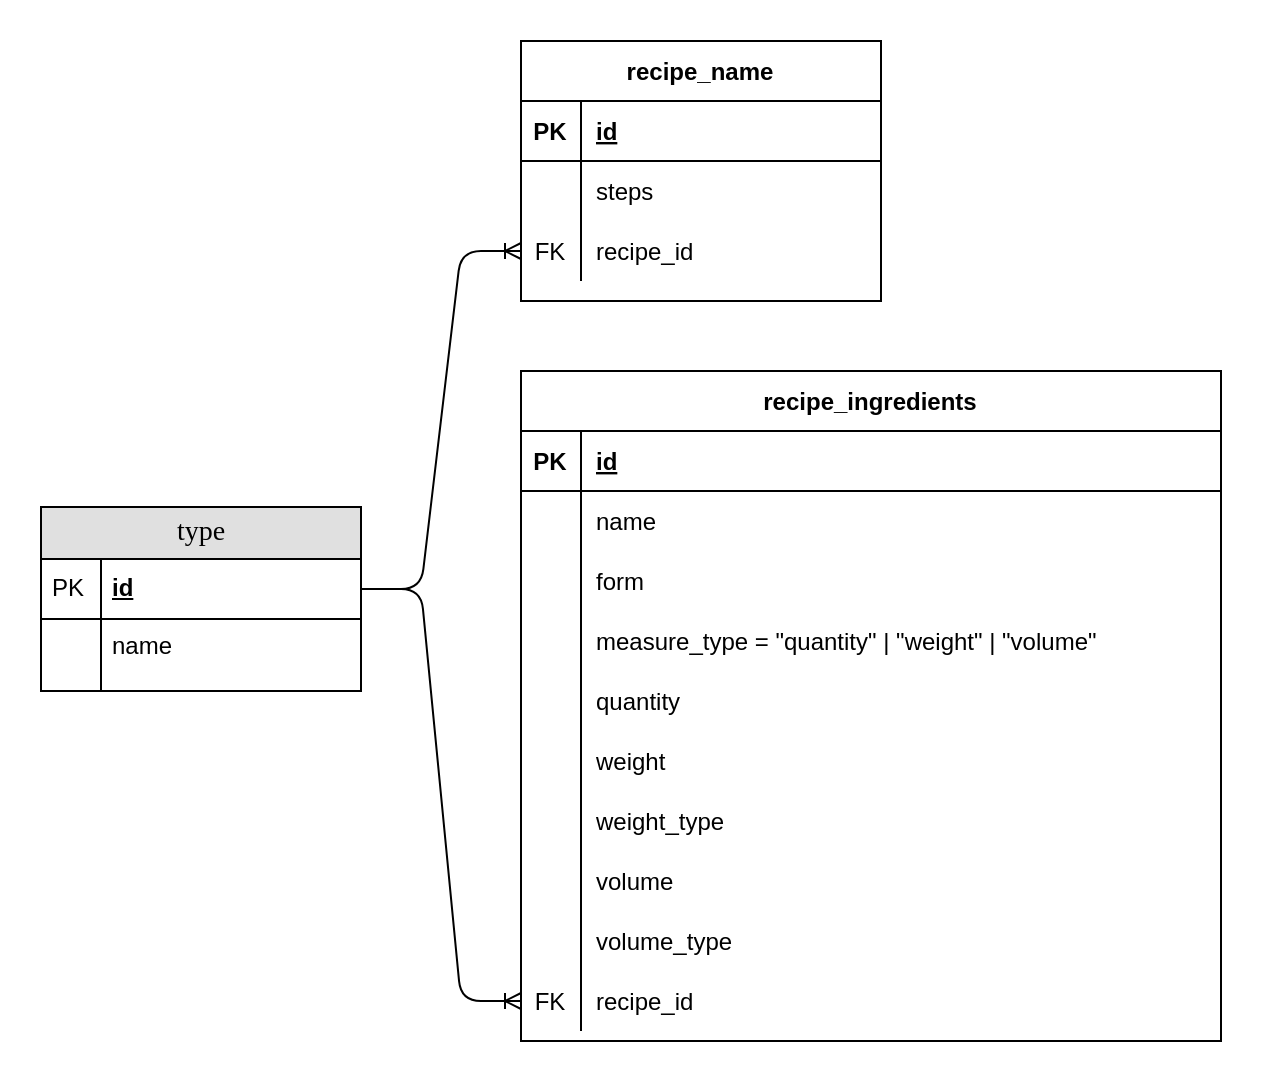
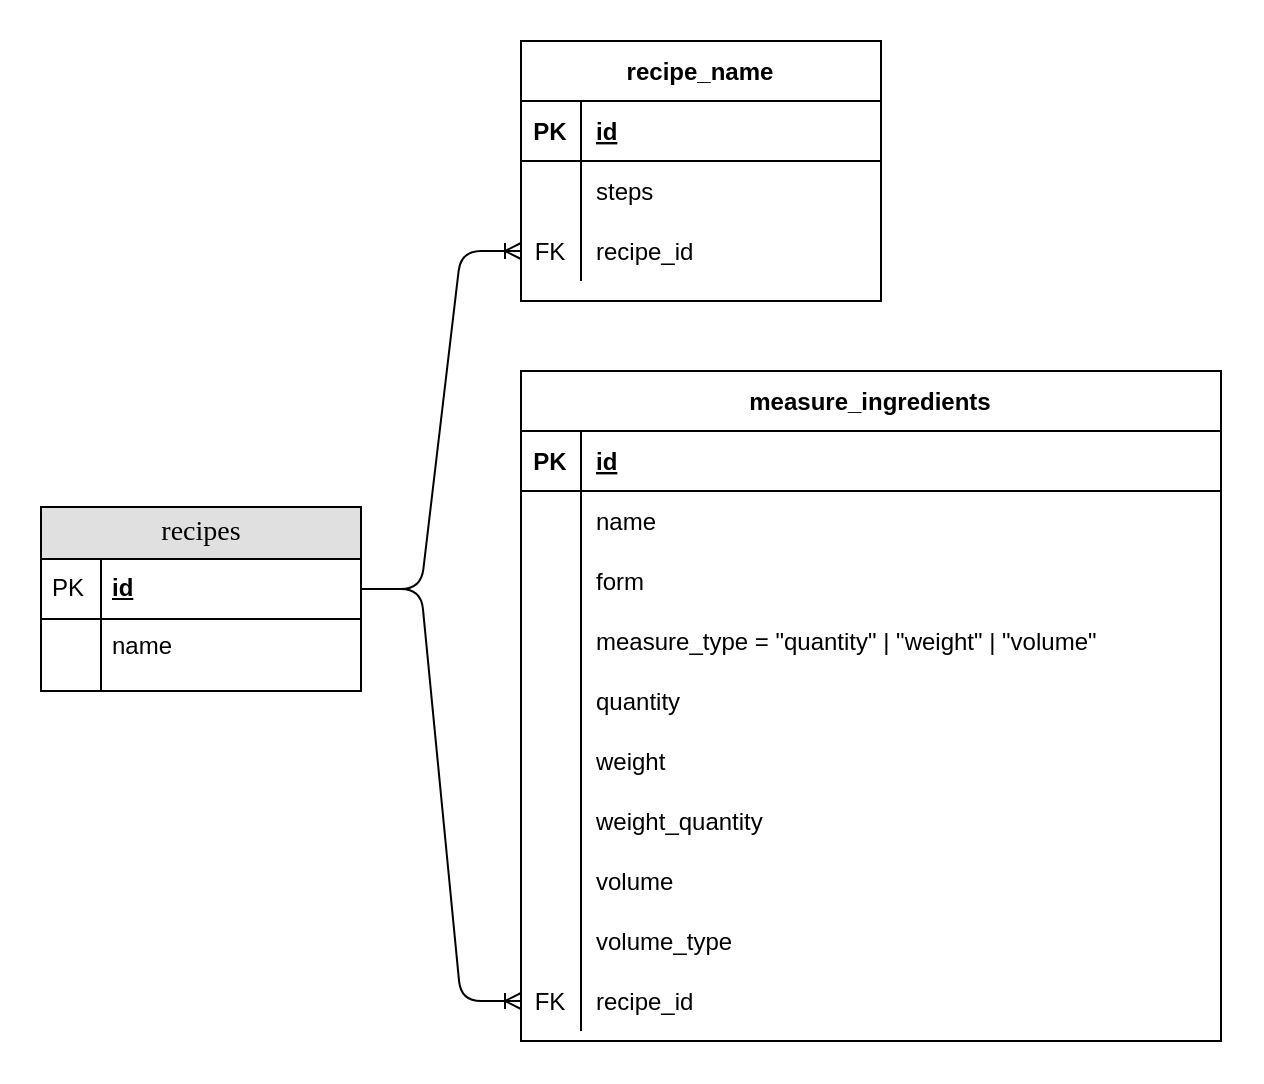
node "recipe_ingredients": label "recipe_ingredients" -> "measure_ingredients"
node "type": label "type" -> "recipes"
node "weight_type": label "weight_type" -> "weight_quantity"
